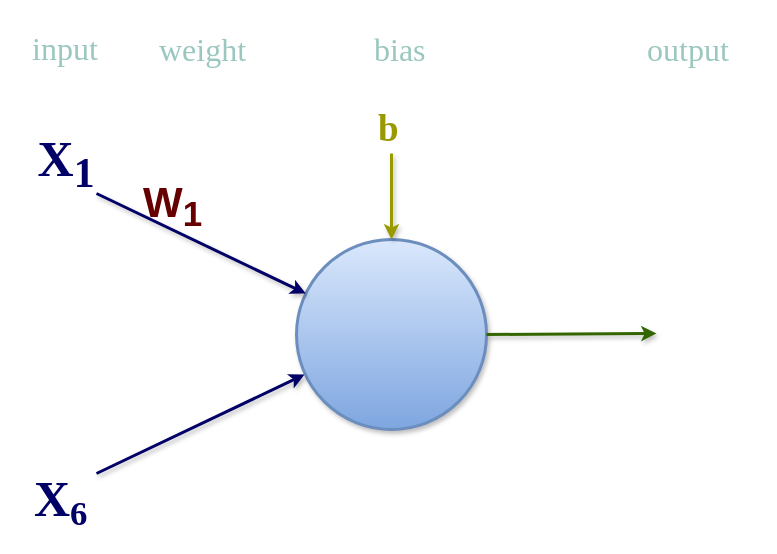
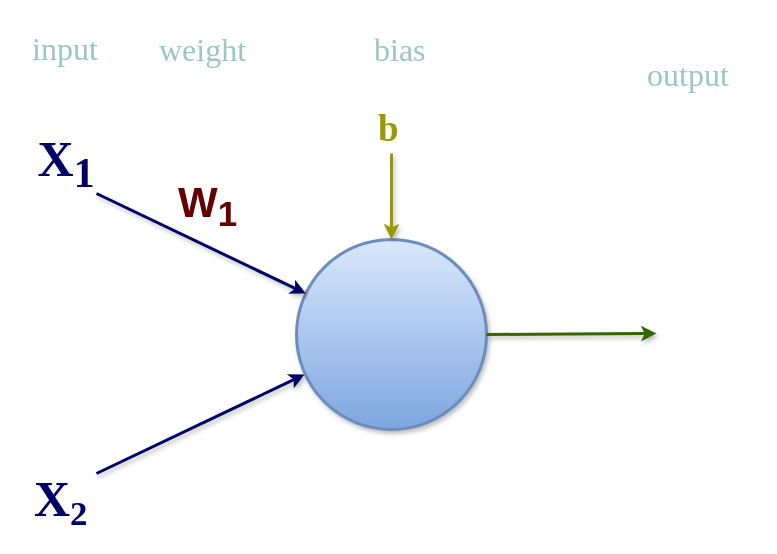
node "output": moved (701, 49) -> (701, 74)
node "W1": moved (177, 199) -> (212, 199)
node "X6": label "X6" -> "X2"
